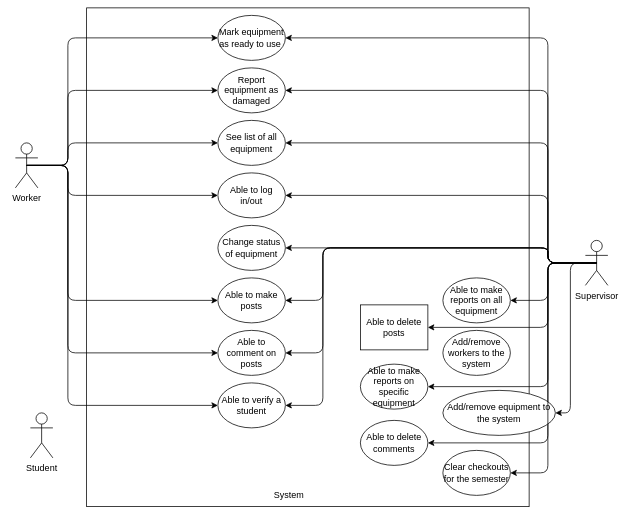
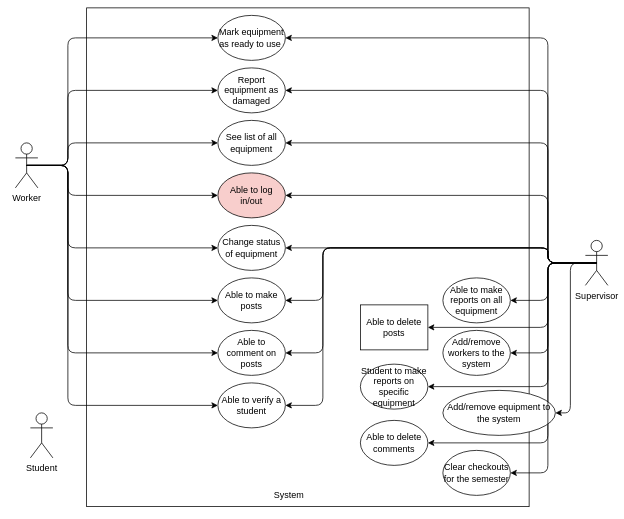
node "Able to log in/out": fillcolor #ffffff -> #f8cecc
edge "Worker" -> "Change status of equipment": added
edge "Supervisor" -> "Add/remove workers to the system": added
node "Able to make reports on specific equipment": label "Able to make reports on specific equipment" -> "Student to make reports on specific equipment"
